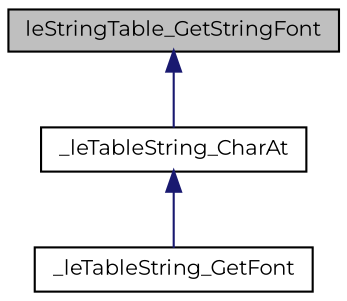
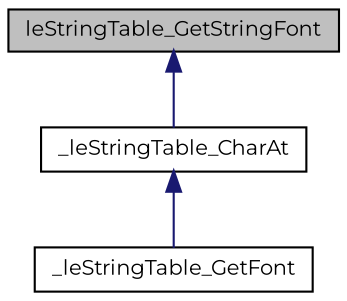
node "_leTableString_CharAt": label "_leTableString_CharAt" -> "_leStringTable_CharAt"
node "_leTableString_GetFont": label "_leTableString_GetFont" -> "_leStringTable_GetFont"
